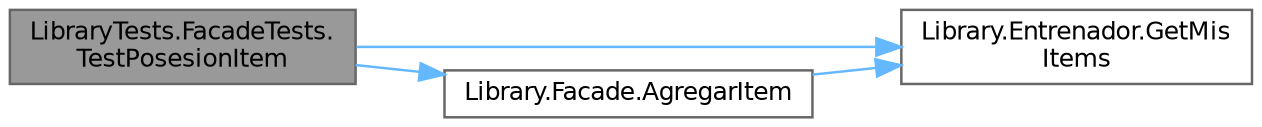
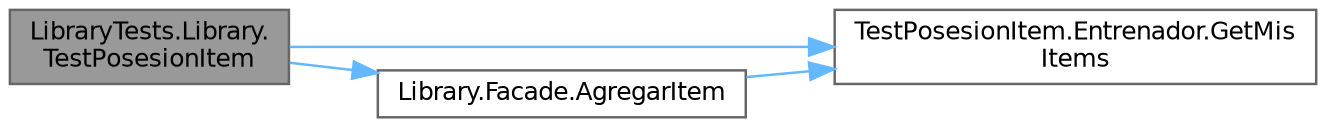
node "LibraryTests.FacadeTests. TestPosesionItem": label "LibraryTests.FacadeTests. TestPosesionItem" -> "LibraryTests.Library. TestPosesionItem"
node "Library.Entrenador.GetMis Items": label "Library.Entrenador.GetMis Items" -> "TestPosesionItem.Entrenador.GetMis Items"
